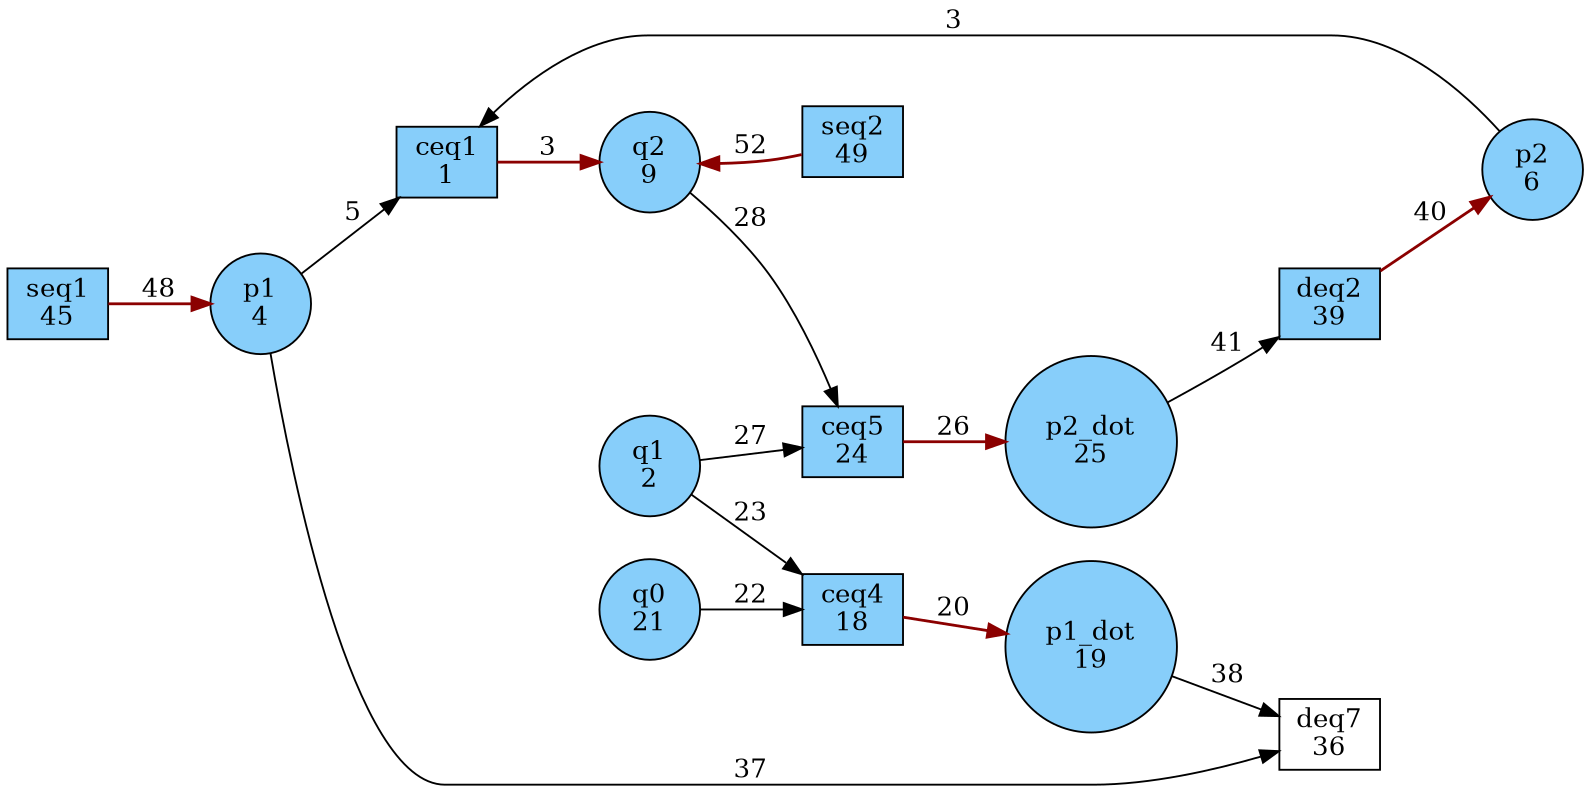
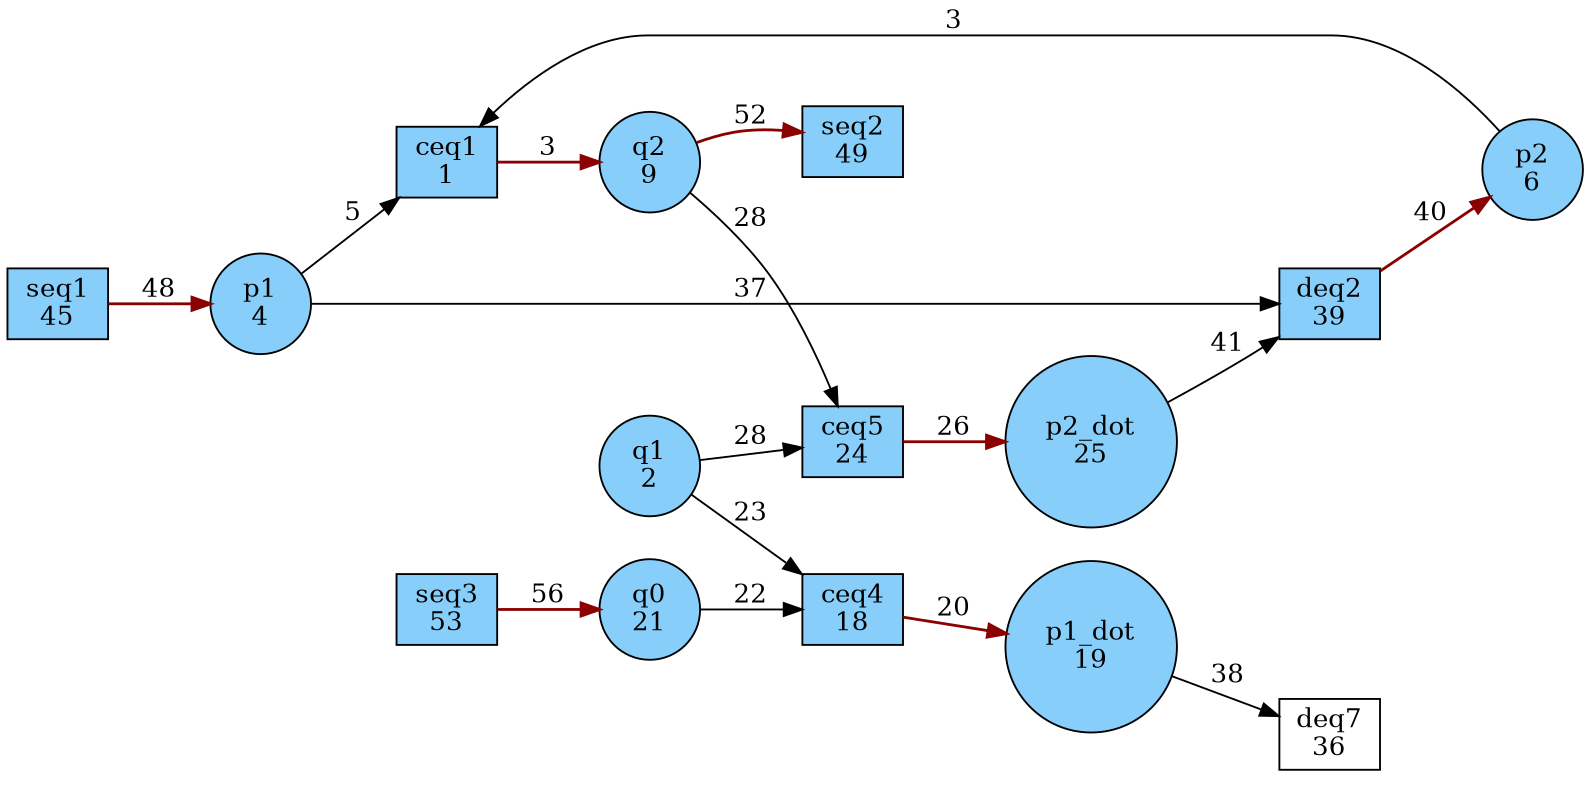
edge "seq2 49" -> "q2 9": reversed
edge "q1 2" -> "ceq5 24": label "27" -> "28"
node "seq3 53": added
edge "p1 4" -> "deq7 36": now "p1 4" -> "deq2 39"
